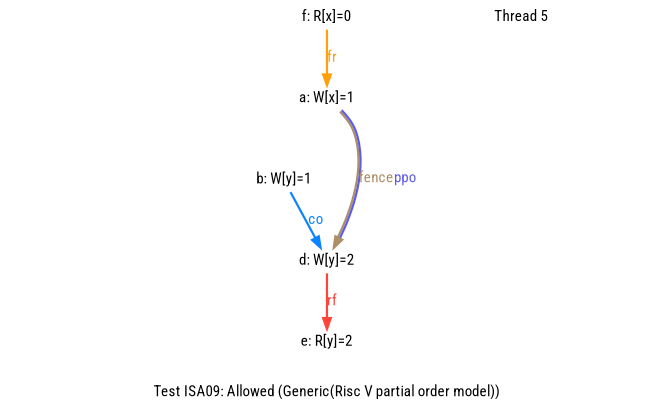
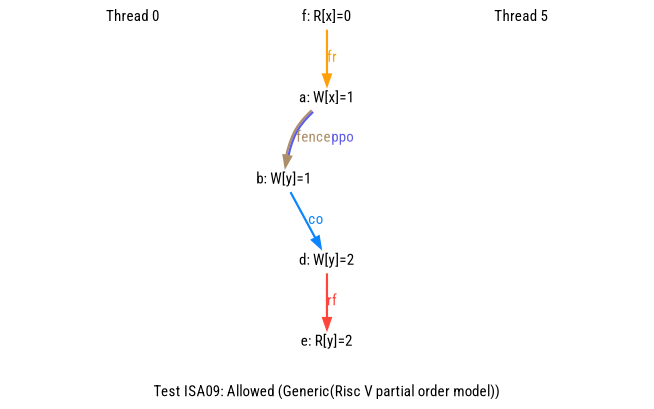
node "Thread 0": added
edge "a: W[x]=1" -> "d: W[y]=2": now "a: W[x]=1" -> "b: W[y]=1"
